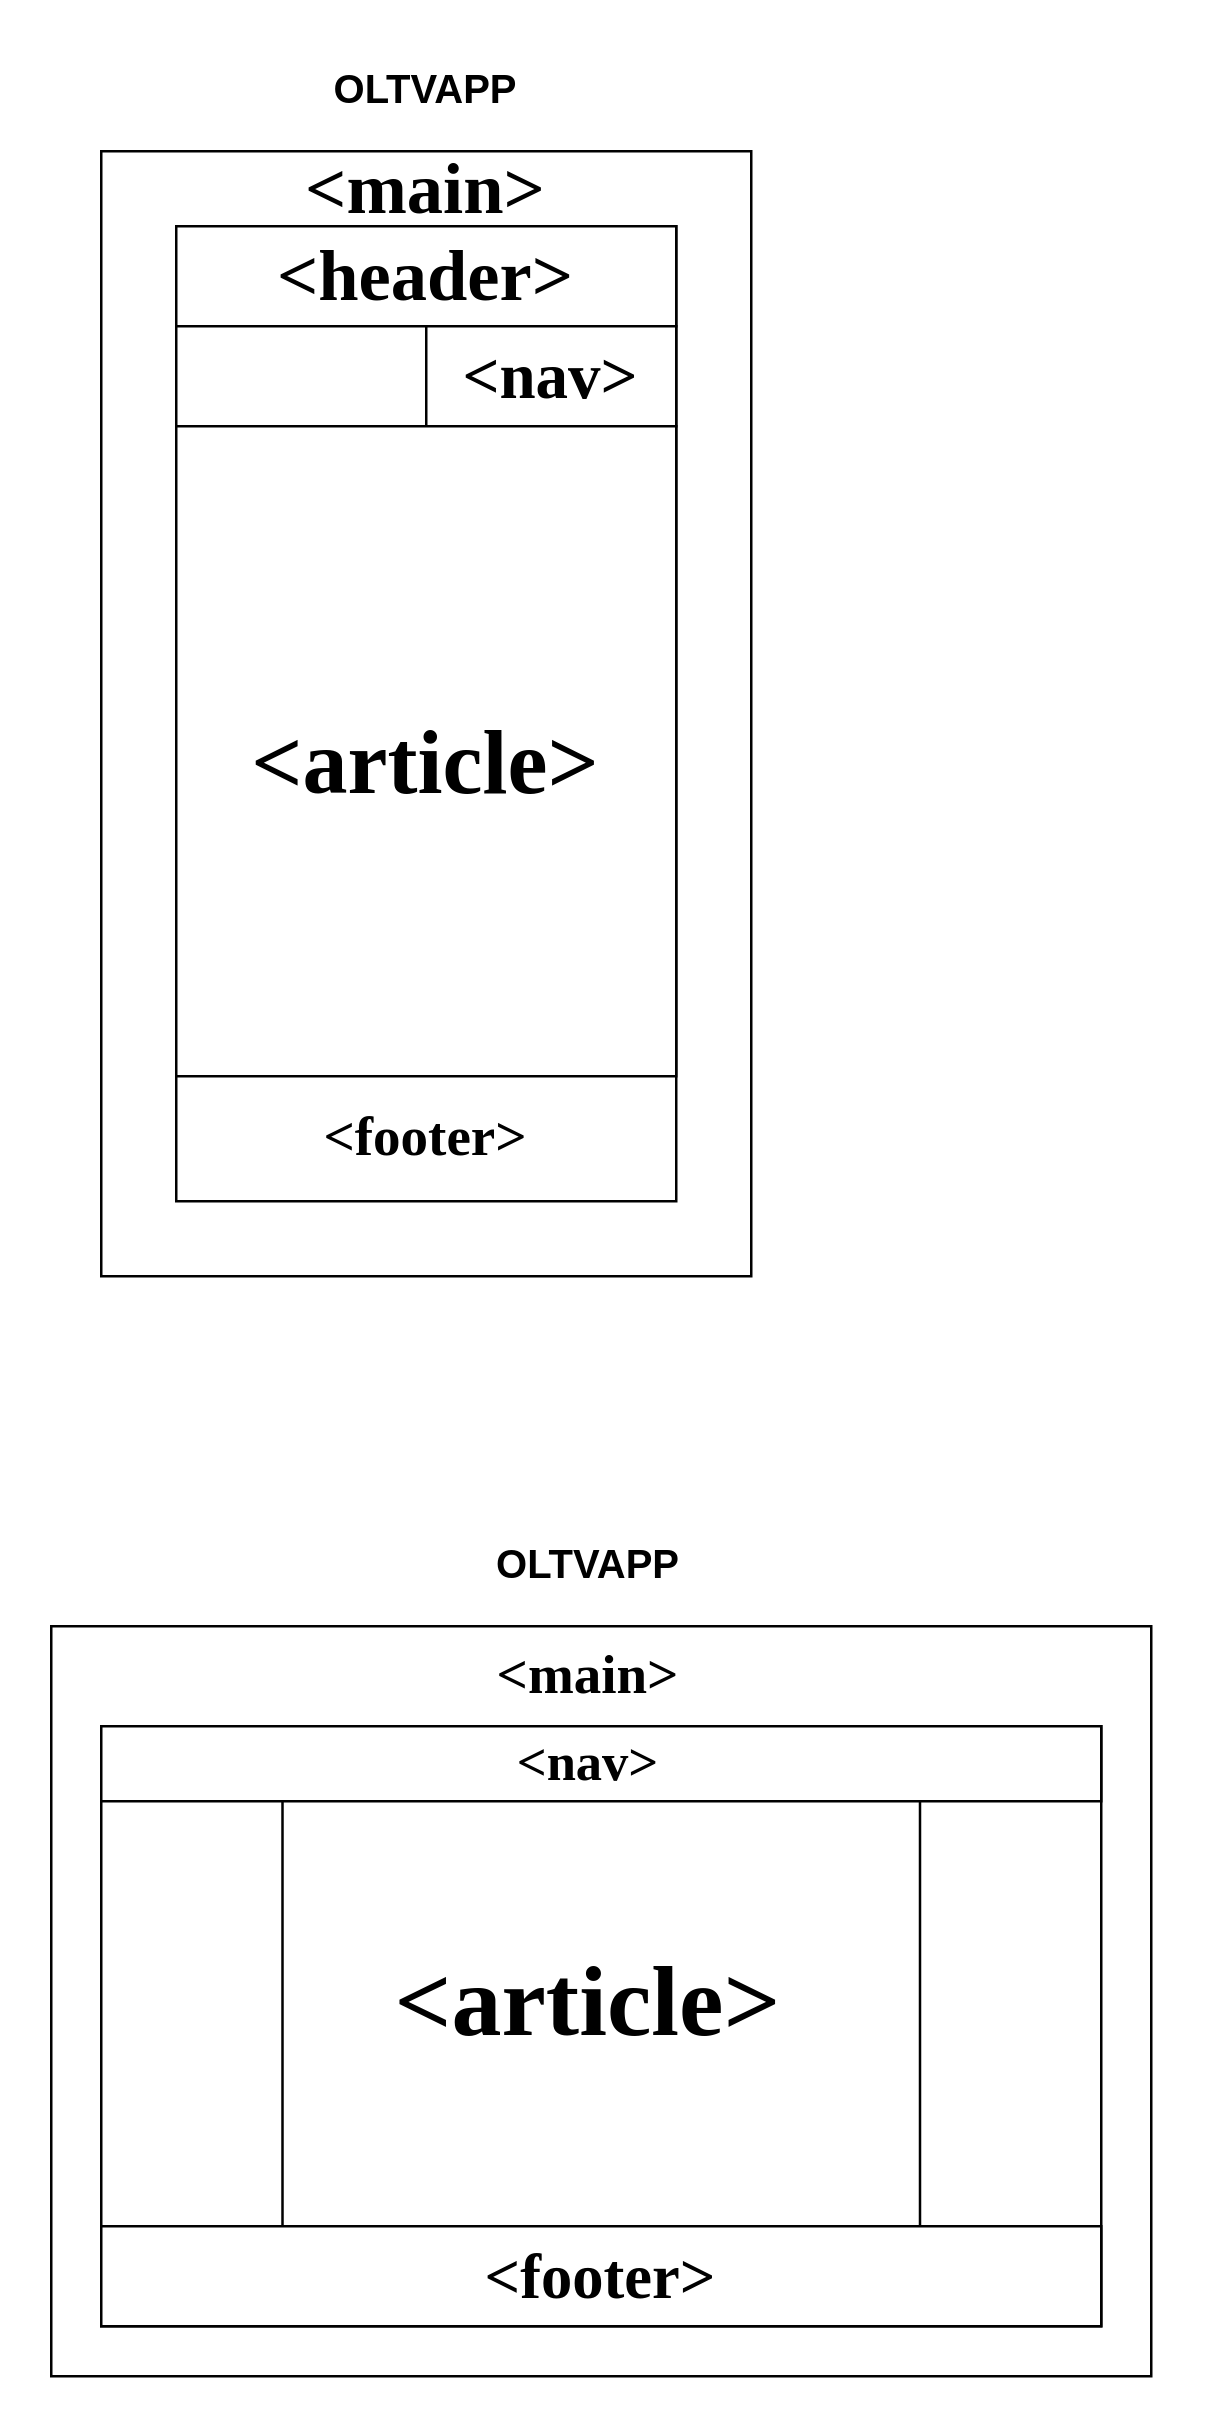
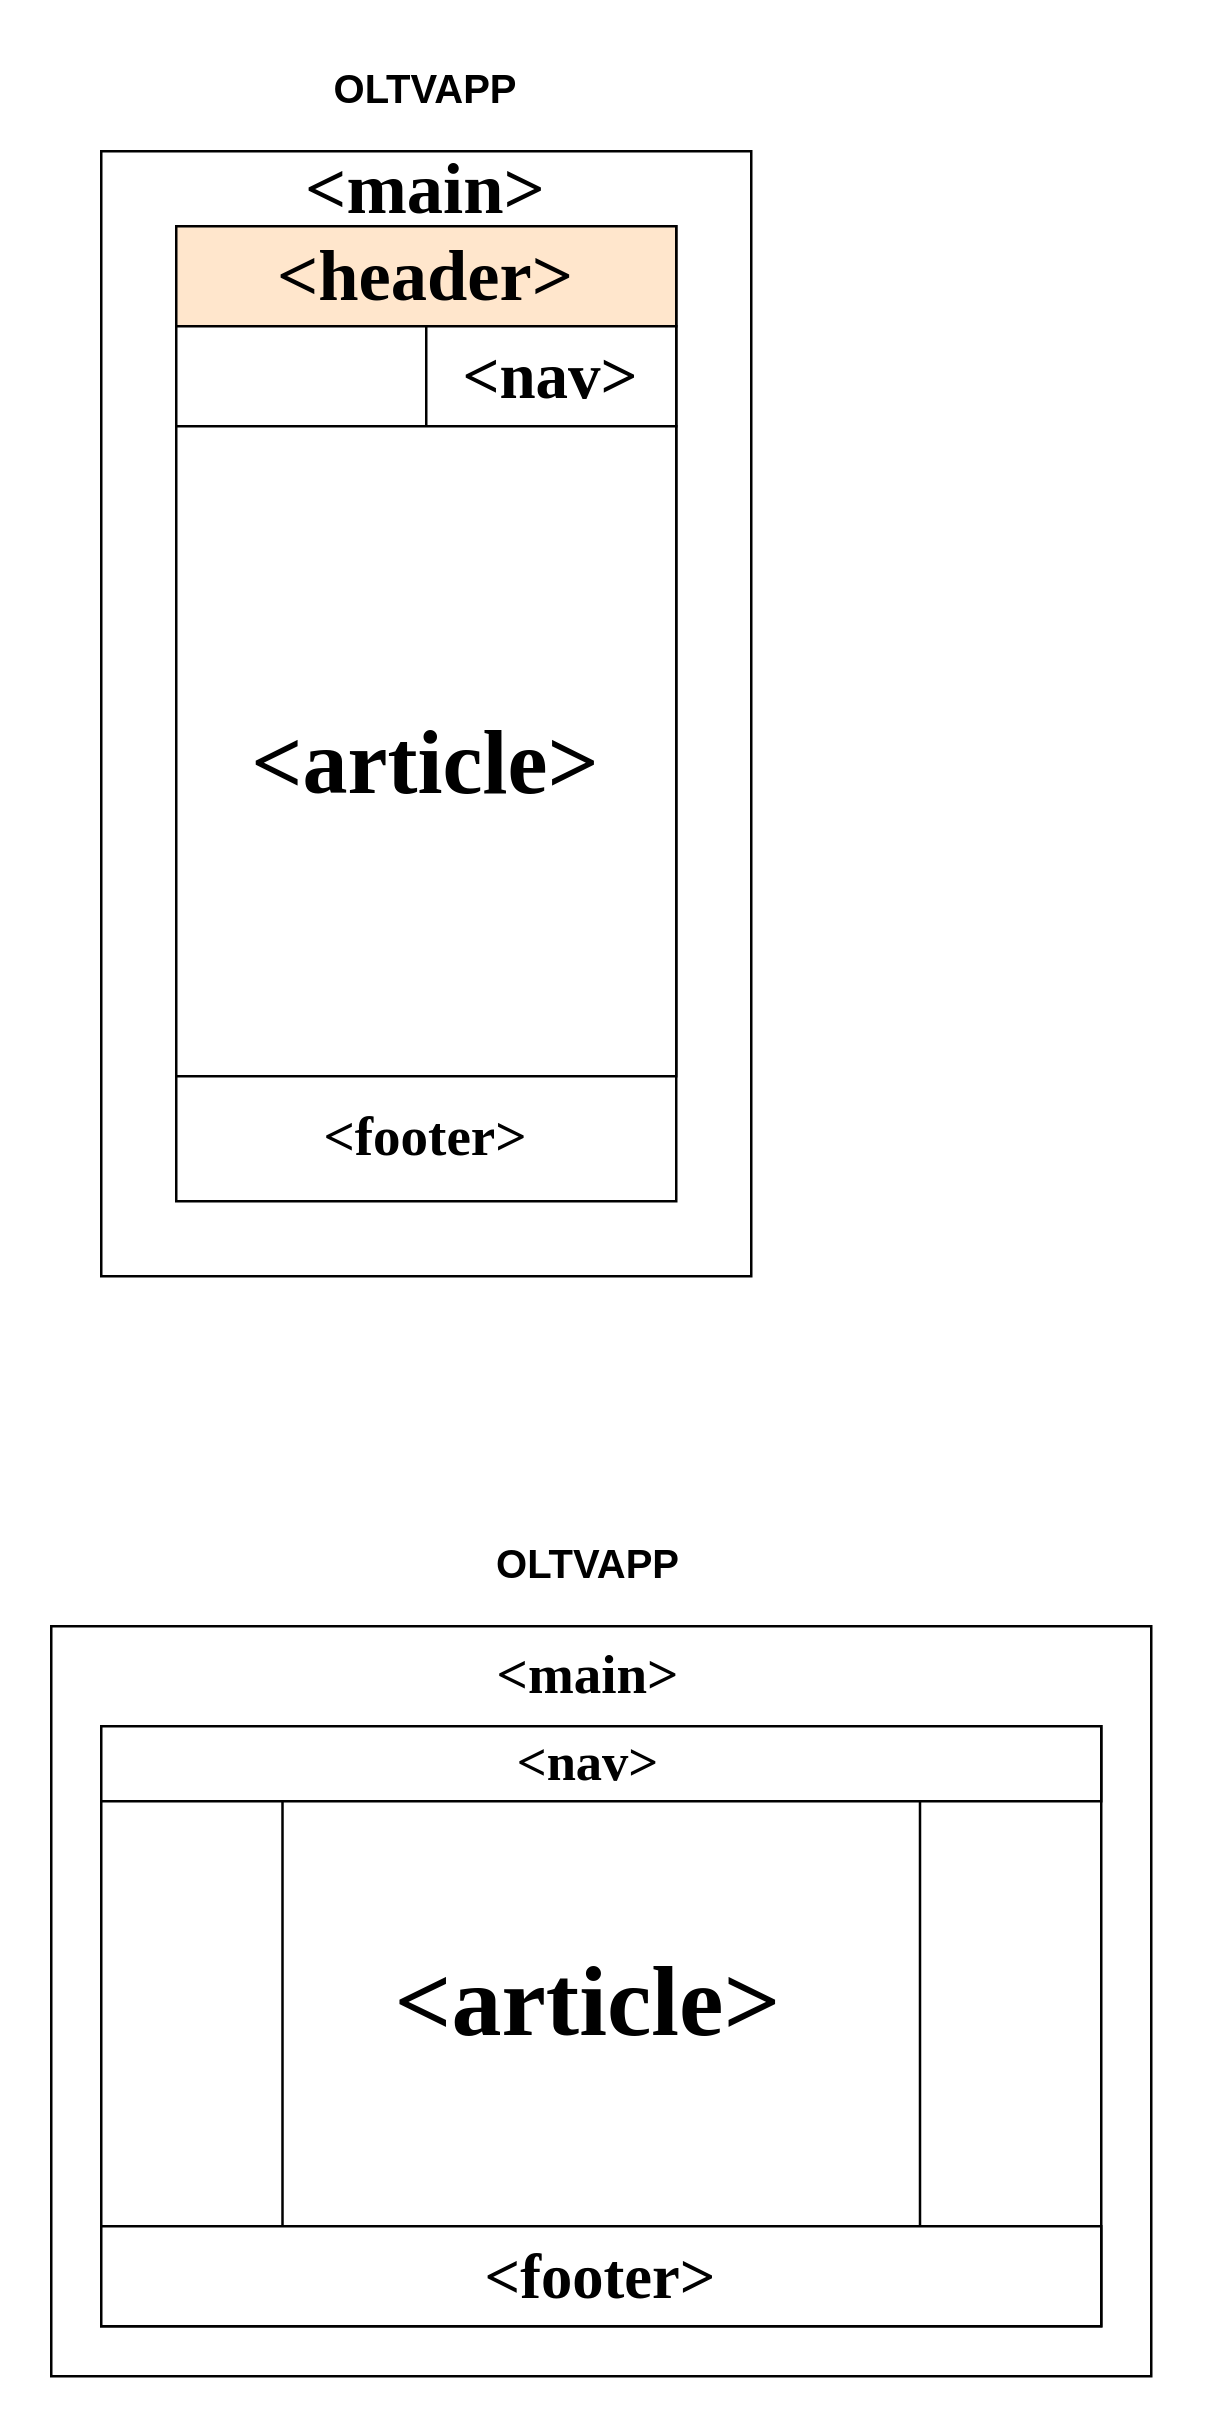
node "<header>": fillcolor #ffffff -> #ffe6cc
